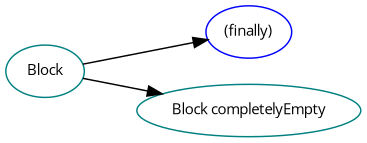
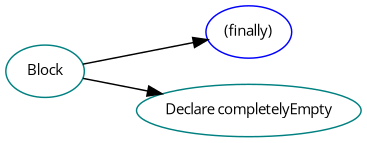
node "Block completelyEmpty": label "Block completelyEmpty" -> "Declare completelyEmpty"
